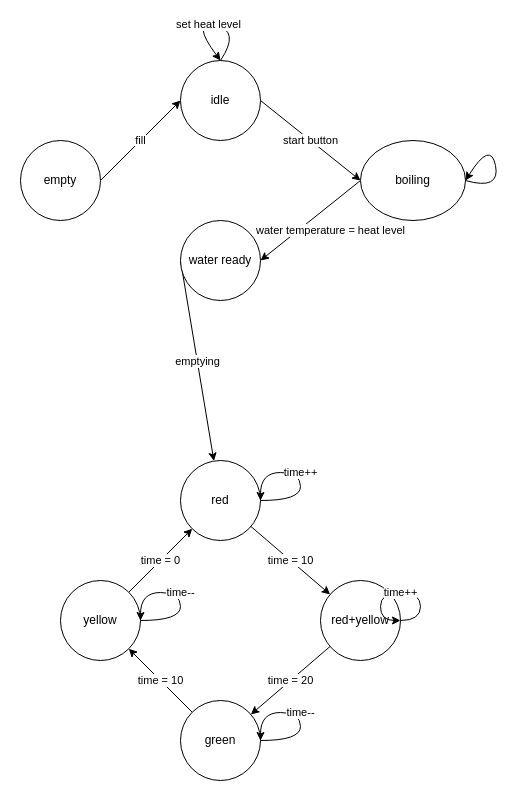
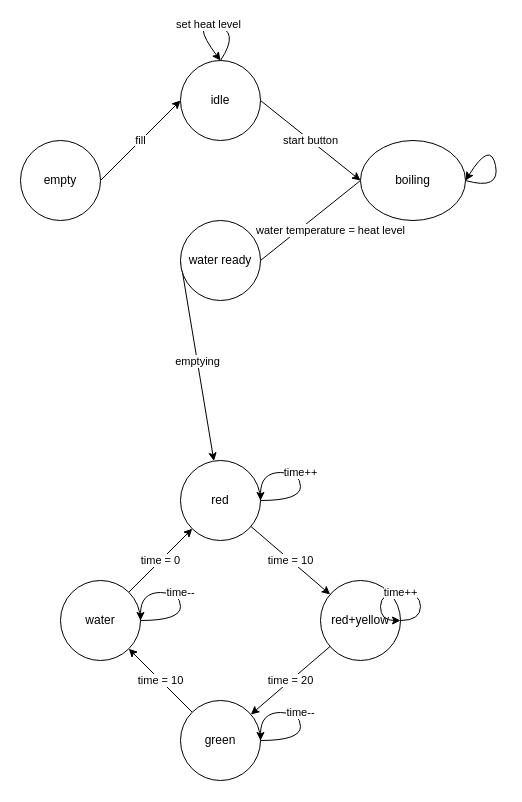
edge "boiling" -> "water ready": arrowhead classic -> none
node "yellow": label "yellow" -> "water"
